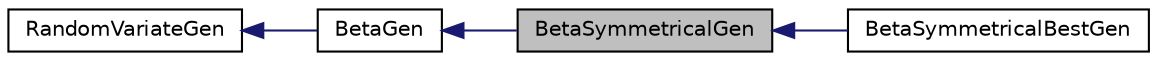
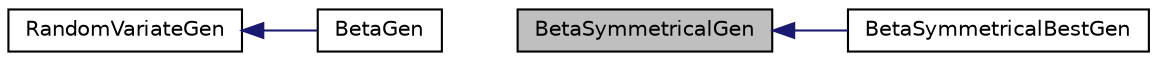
edge "BetaSymmetricalGen" -> "BetaGen": removed
